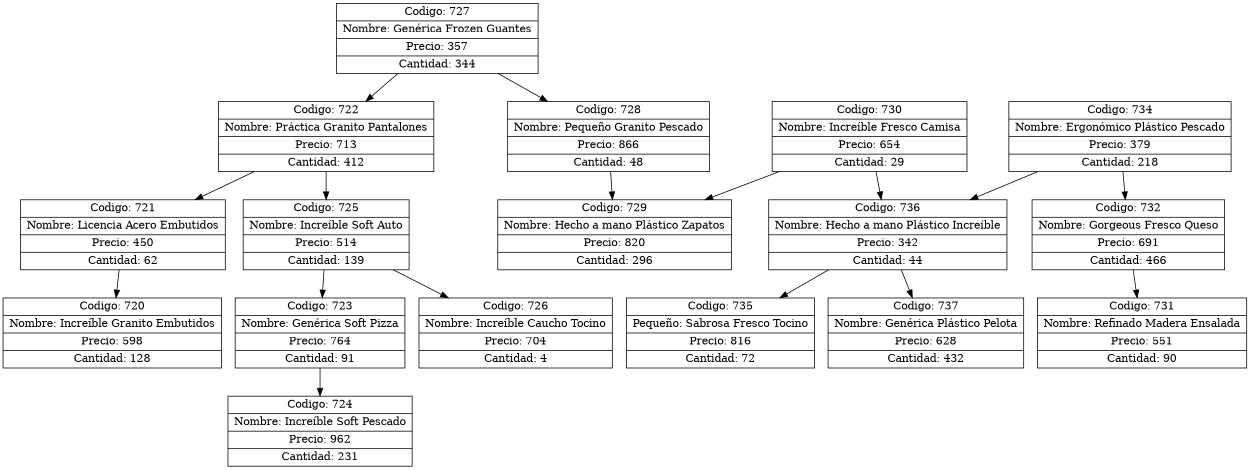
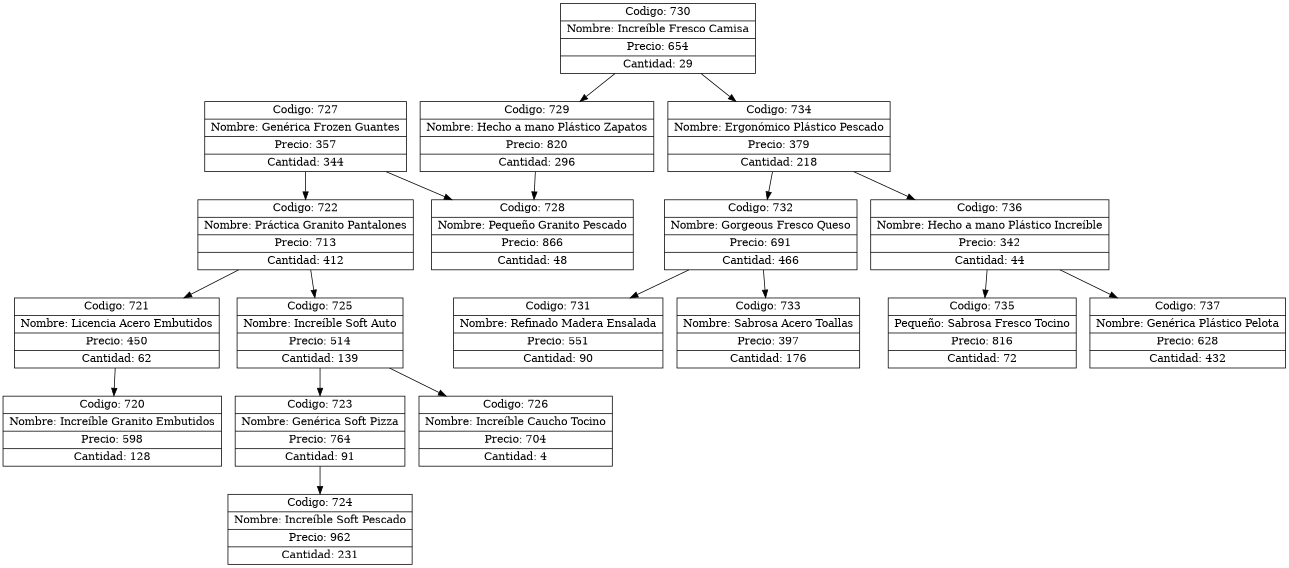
edge "Codigo: 728" -> "Codigo: 729": reversed
edge "Codigo: 730" -> "Codigo: 736": now "Codigo: 730" -> "Codigo: 734"
node "Codigo: 733": added
